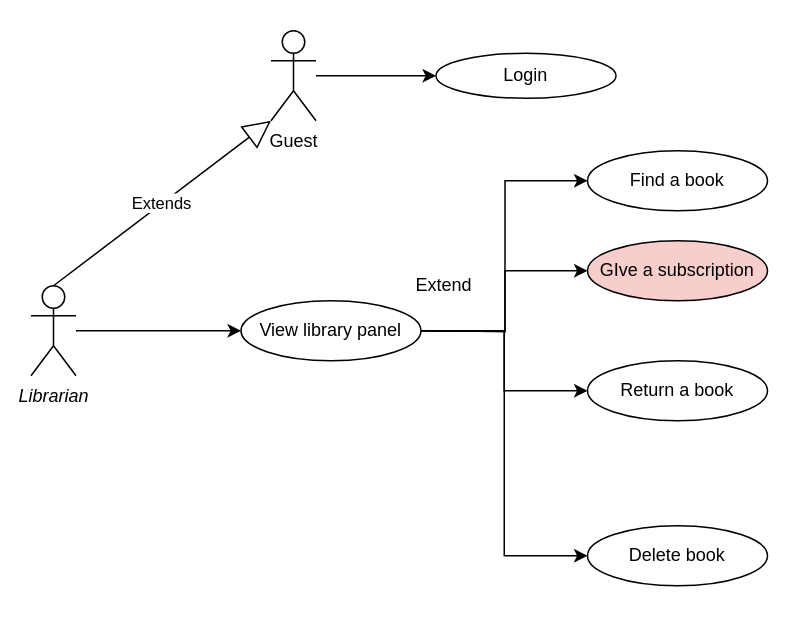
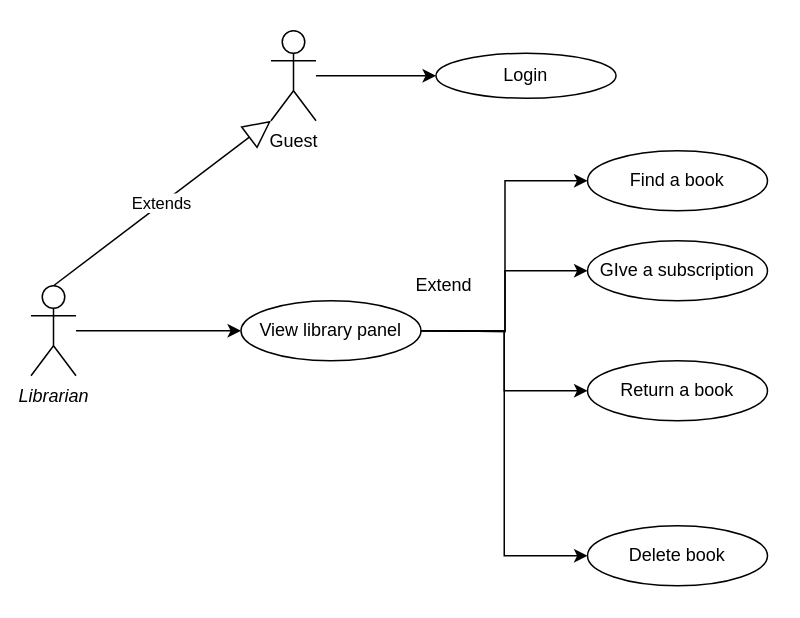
node "GIve a subscription": fillcolor #f8cecc -> #ffffff
